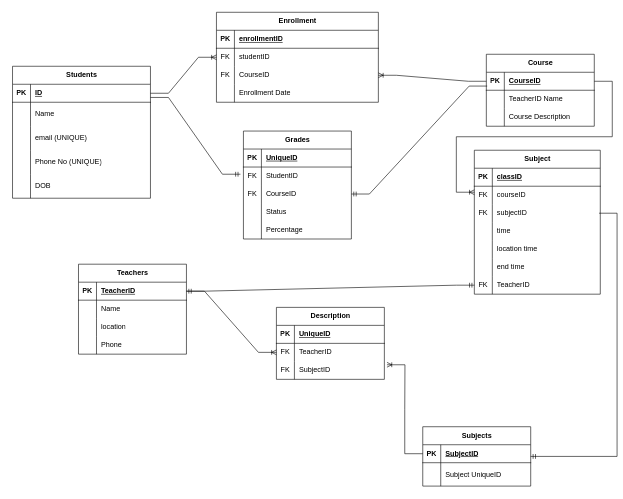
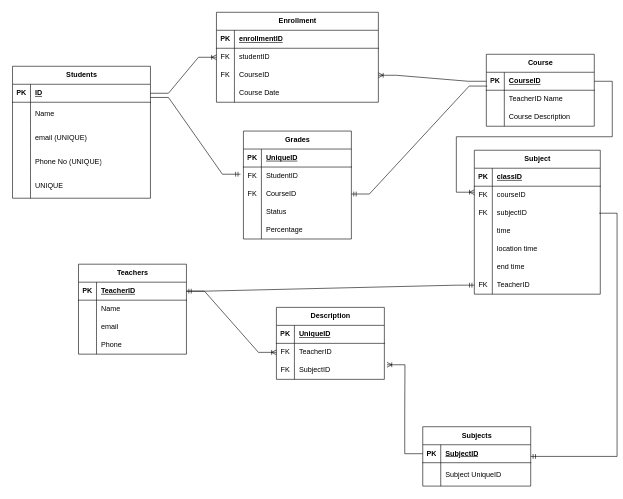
node "Enrollment Date": label "Enrollment Date" -> "Course Date"
node "DOB": label "DOB" -> "UNIQUE"
node "location": label "location" -> "email"
